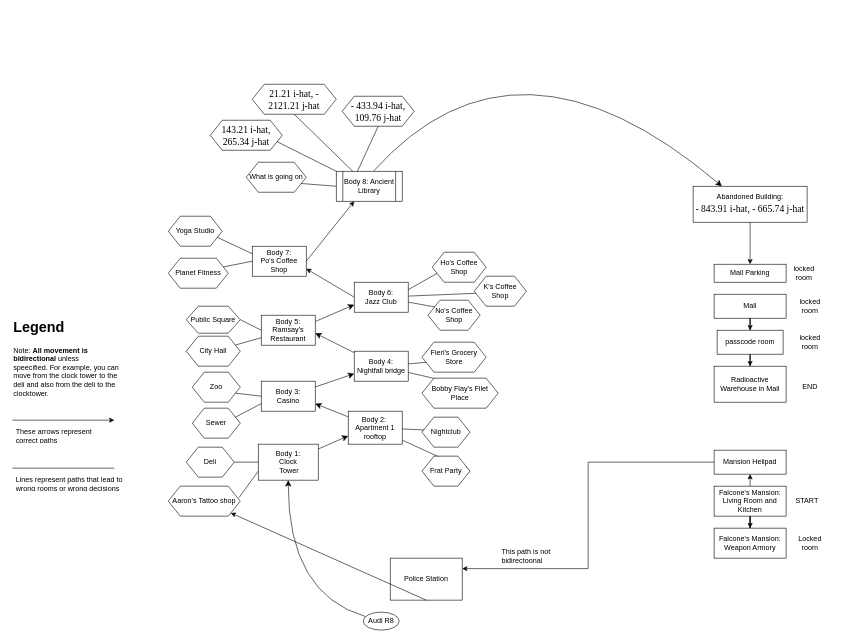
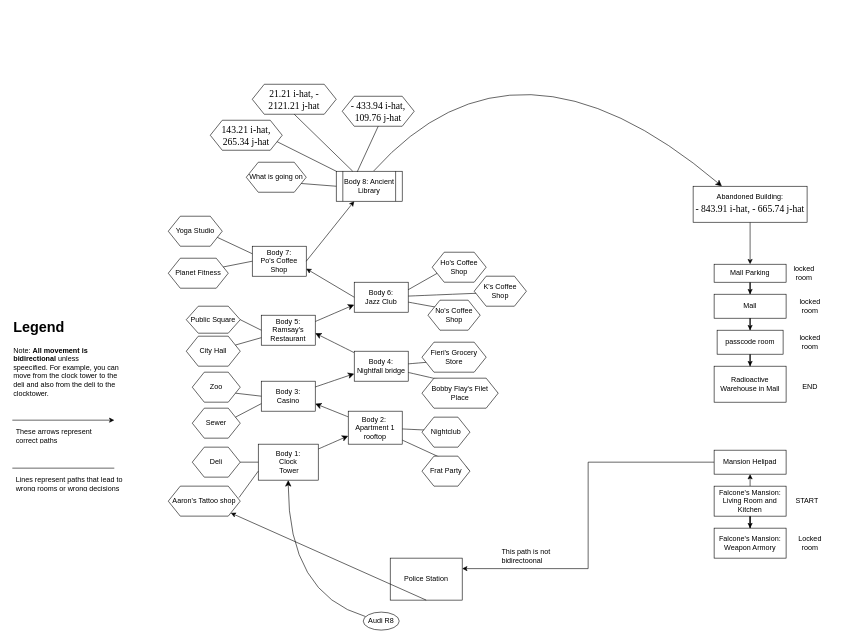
edge "Mall Parking" -> "Mall": added
node "Deli": moved (210, 462) -> (216, 462)
